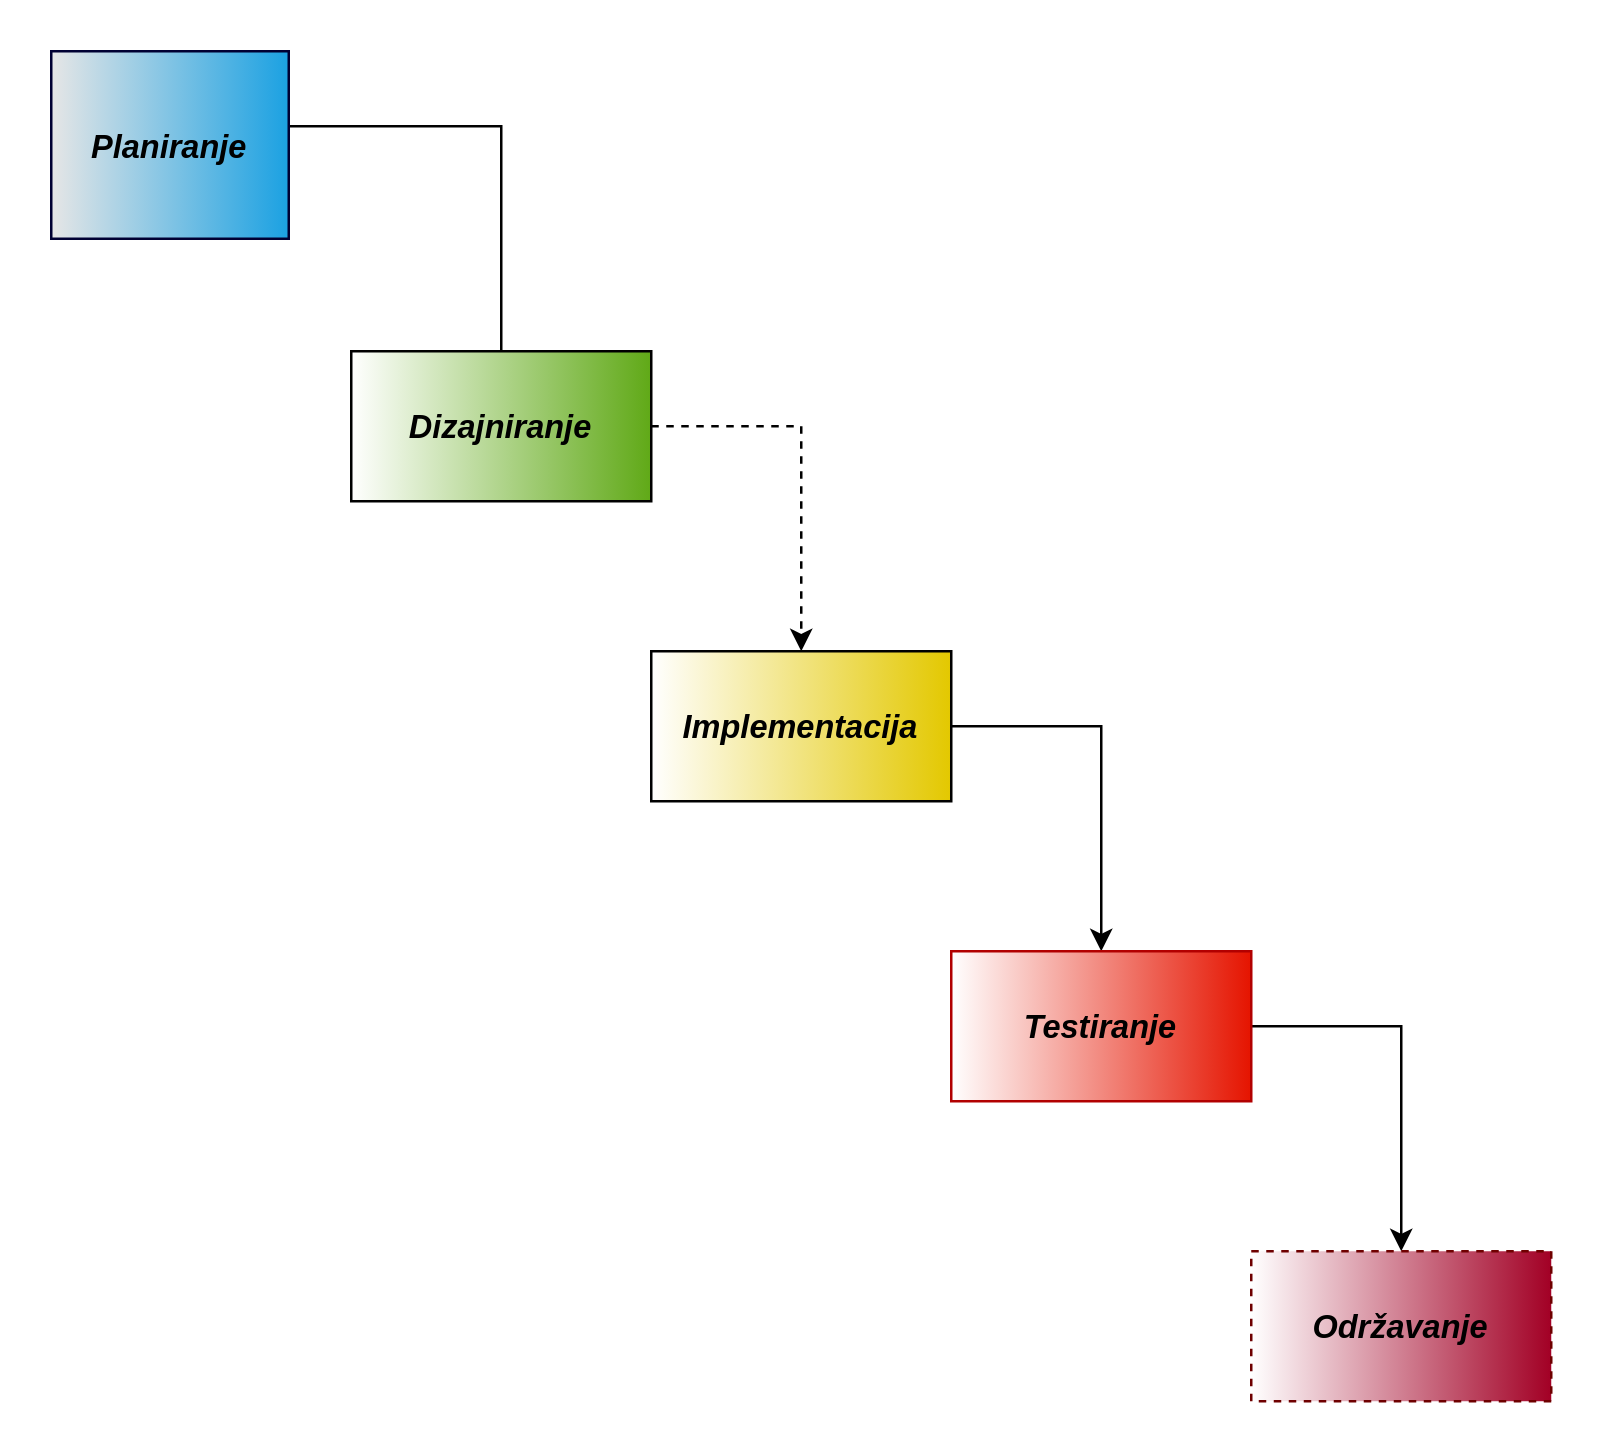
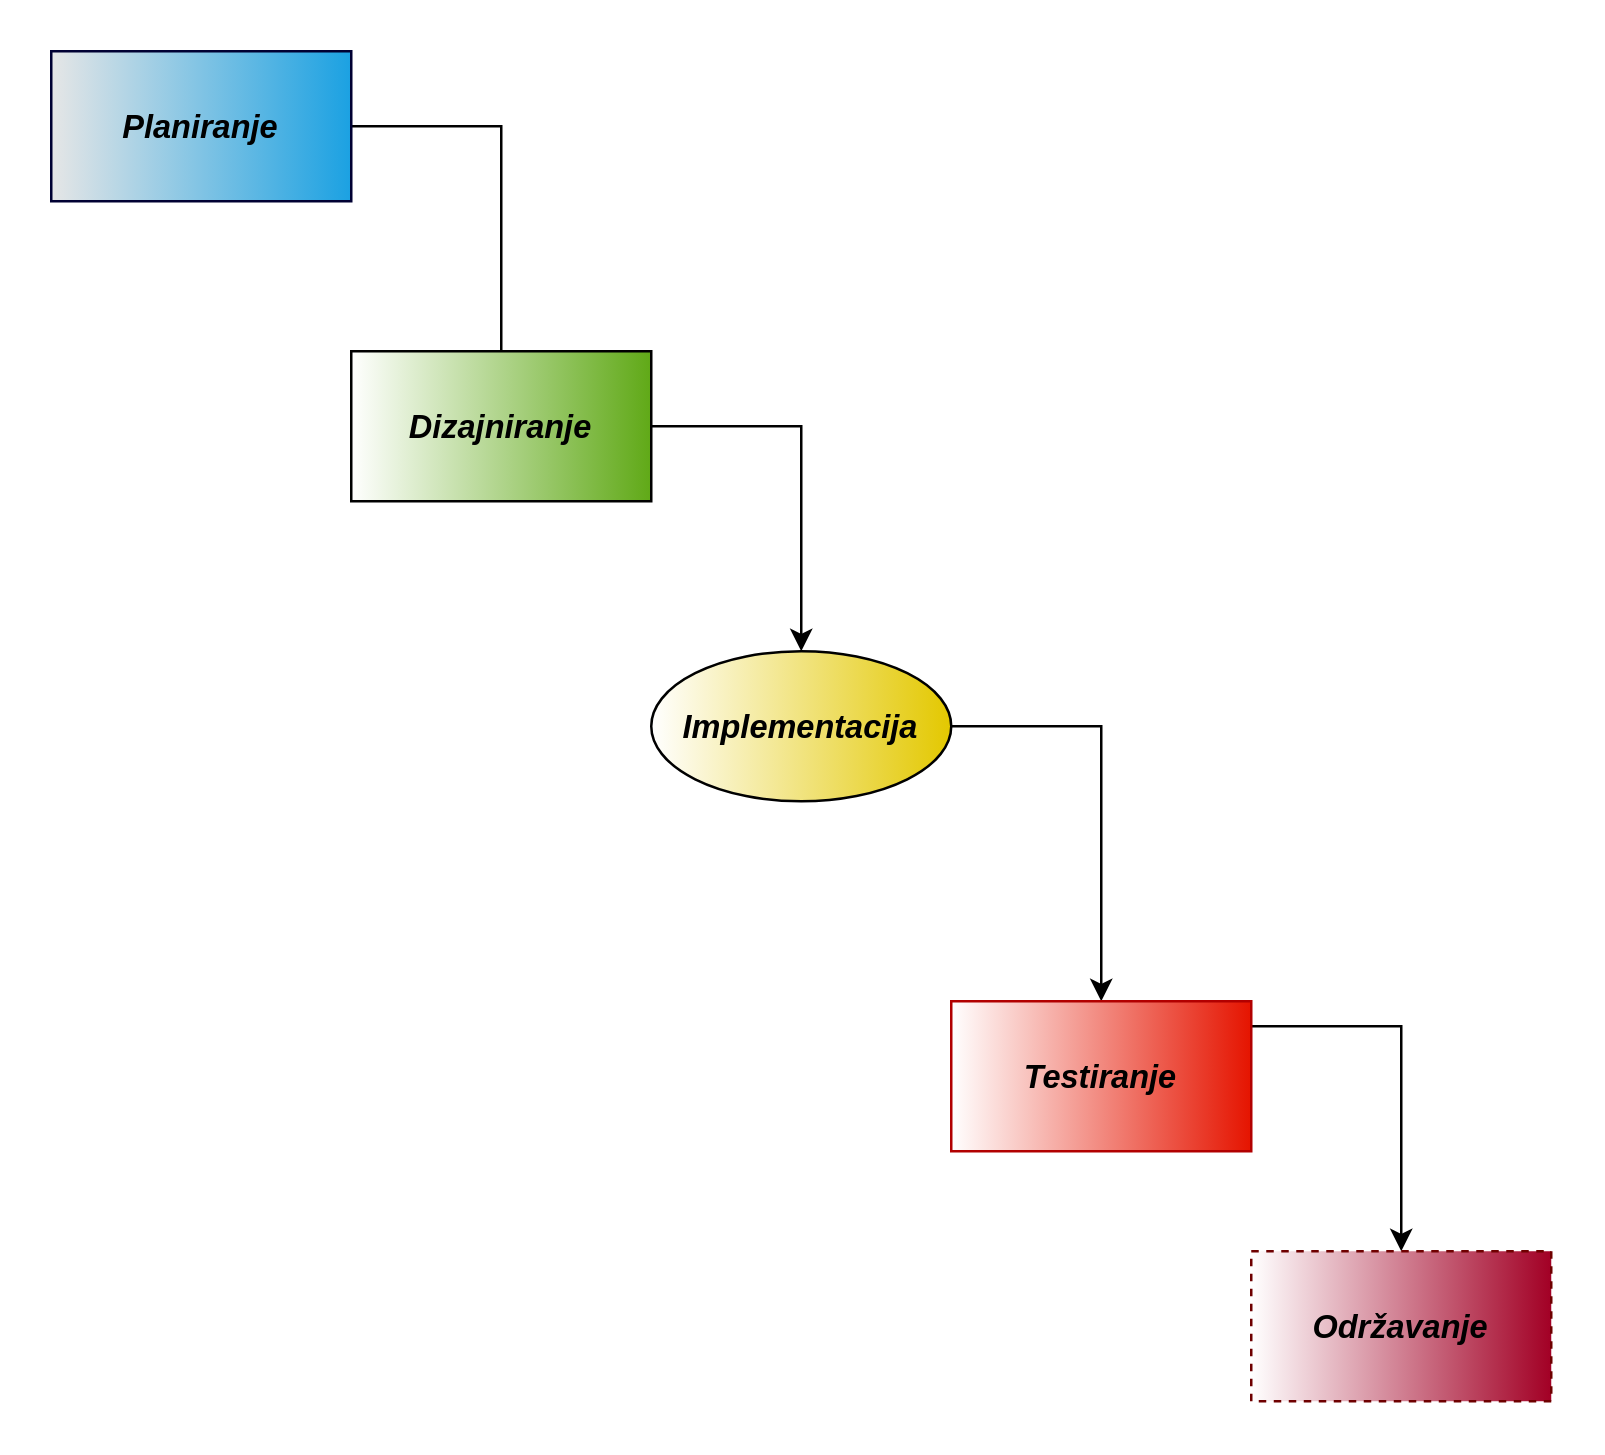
node "Planiranje": size 238x188 -> 300x150
edge "Dizajniranje" -> "Implementacija": style dashed -> solid
node "Implementacija": shape rectangle -> ellipse
node "Testiranje": moved (1101, 1026) -> (1101, 1076)
